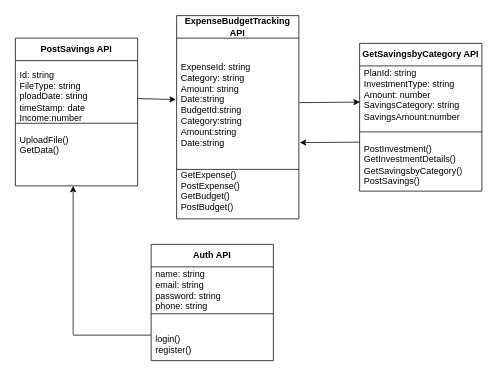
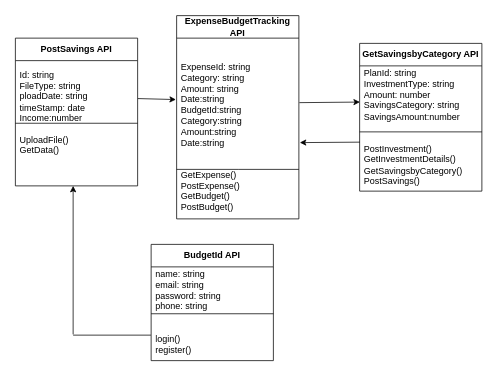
node "Auth API": label "Auth API" -> "BudgetId API"
